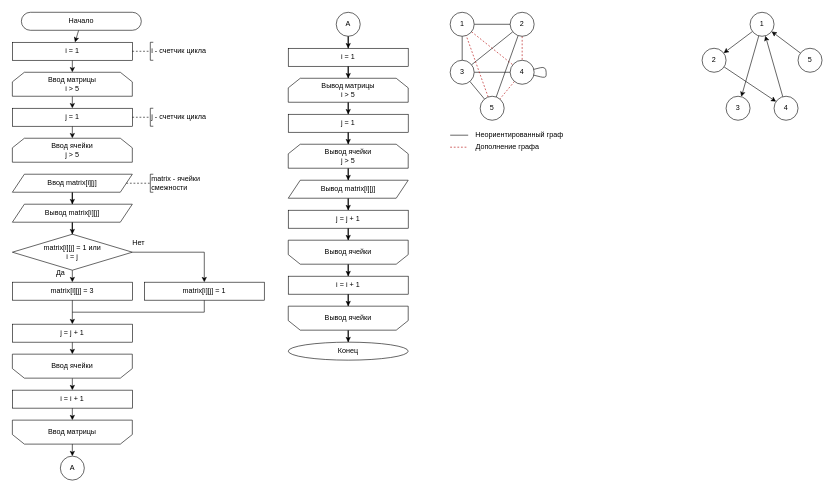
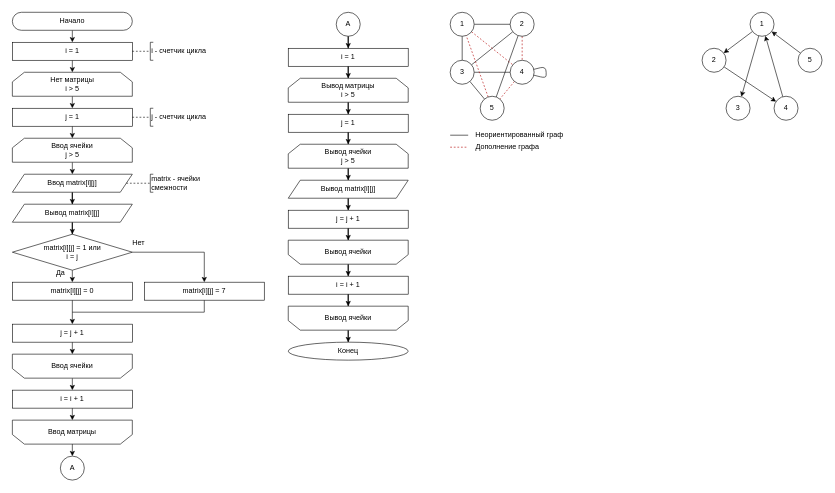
node "Начало": moved (81, 21) -> (72, 21)
node "Ввод матрицы i > 5": label "Ввод матрицы i > 5" -> "Нет матрицы i > 5"
edge "Ввод ячейки j > 5" -> "Ввод matrix[i][j]": added
node "matrix[i][j] = 3": label "matrix[i][j] = 3" -> "matrix[i][j] = 0"
node "matrix[i][j] = 1": label "matrix[i][j] = 1" -> "matrix[i][j] = 7"
